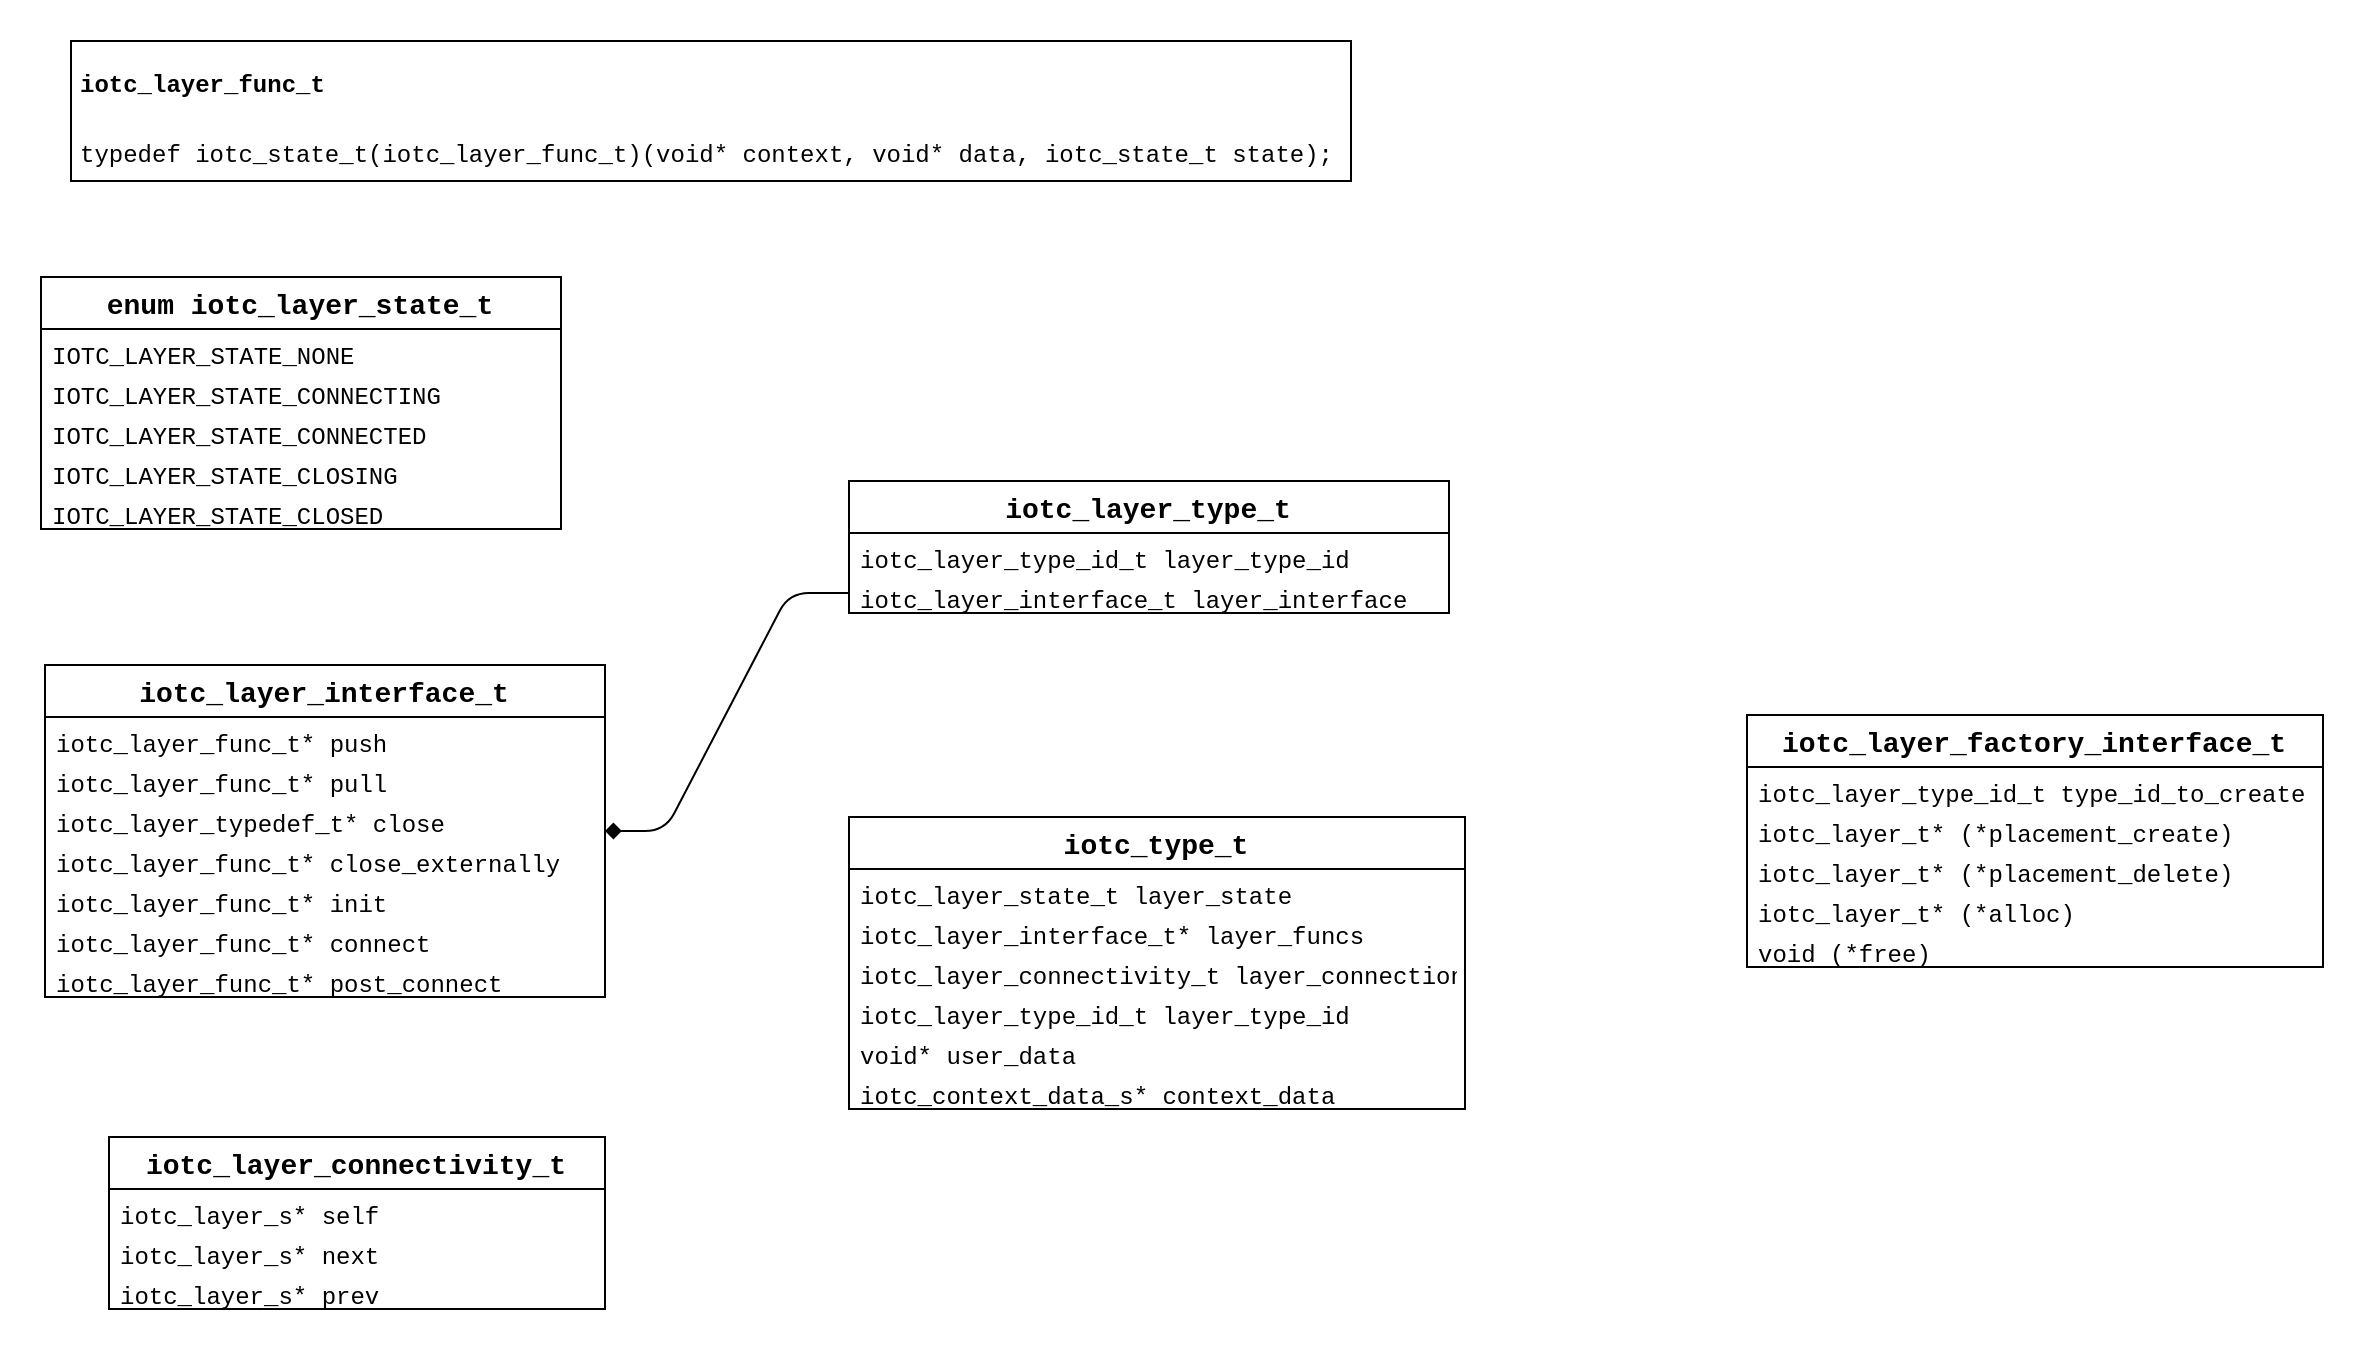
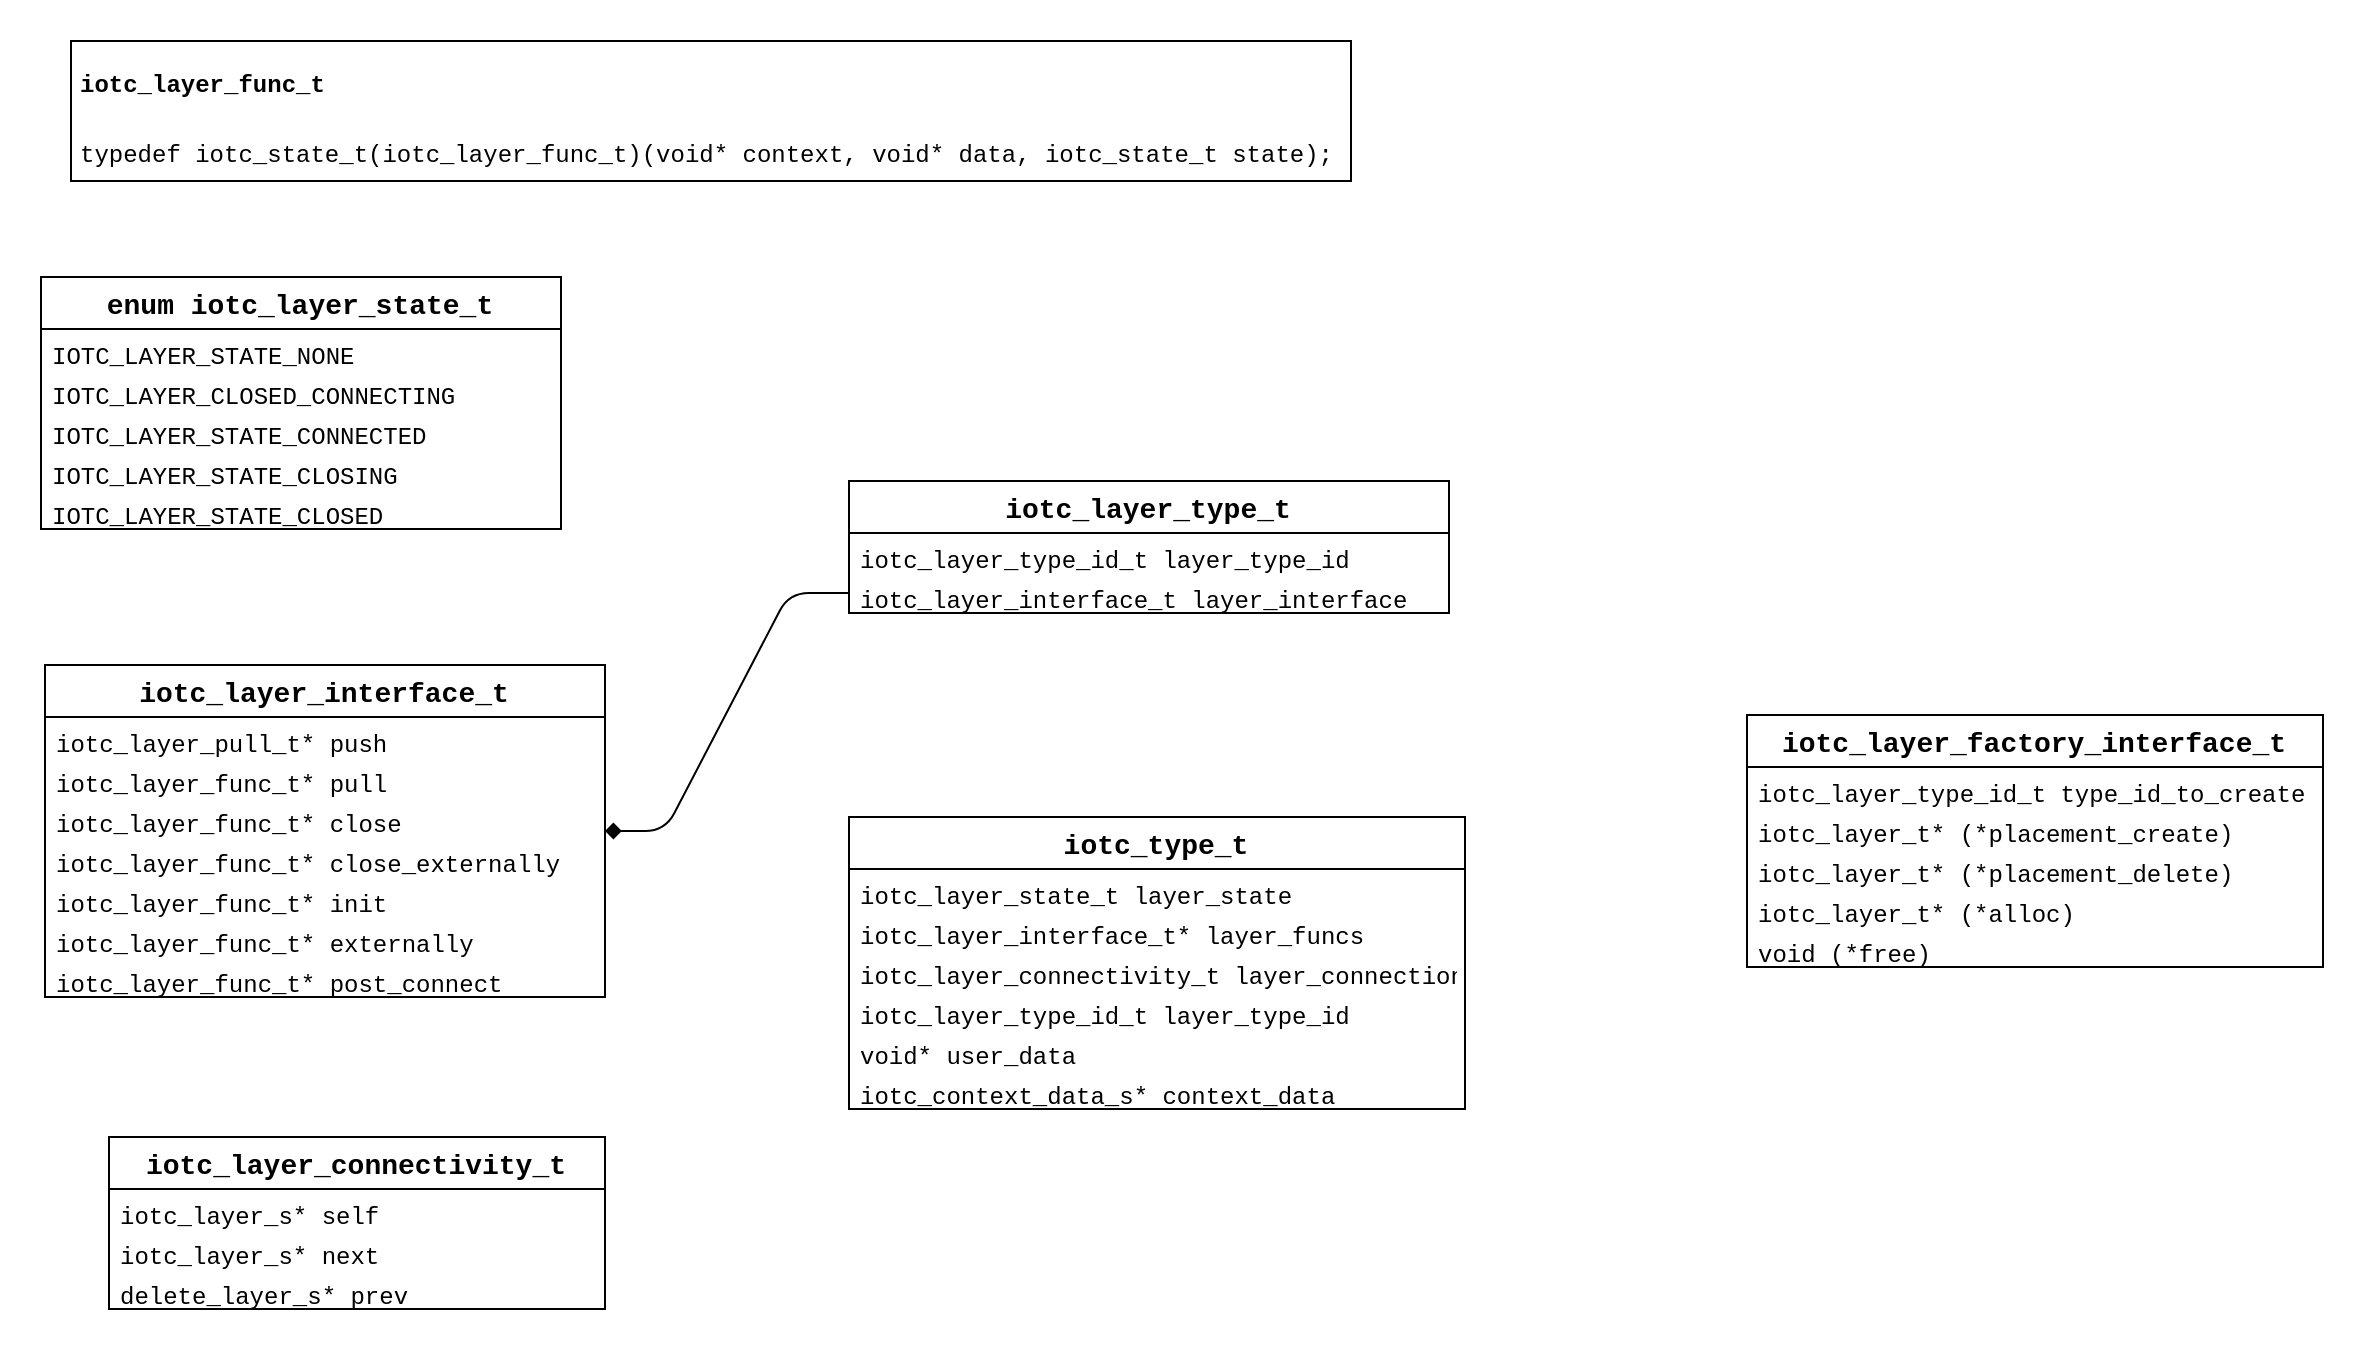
node "IOTC_LAYER_STATE_CONNECTING": label "IOTC_LAYER_STATE_CONNECTING" -> "IOTC_LAYER_CLOSED_CONNECTING"
node "iotc_layer_func_t* push": label "iotc_layer_func_t* push" -> "iotc_layer_pull_t* push"
node "iotc_layer_typedef_t* close": label "iotc_layer_typedef_t* close" -> "iotc_layer_func_t* close"
node "iotc_layer_func_t* connect": label "iotc_layer_func_t* connect" -> "iotc_layer_func_t* externally"
node "iotc_layer_s* prev": label "iotc_layer_s* prev" -> "delete_layer_s* prev"
